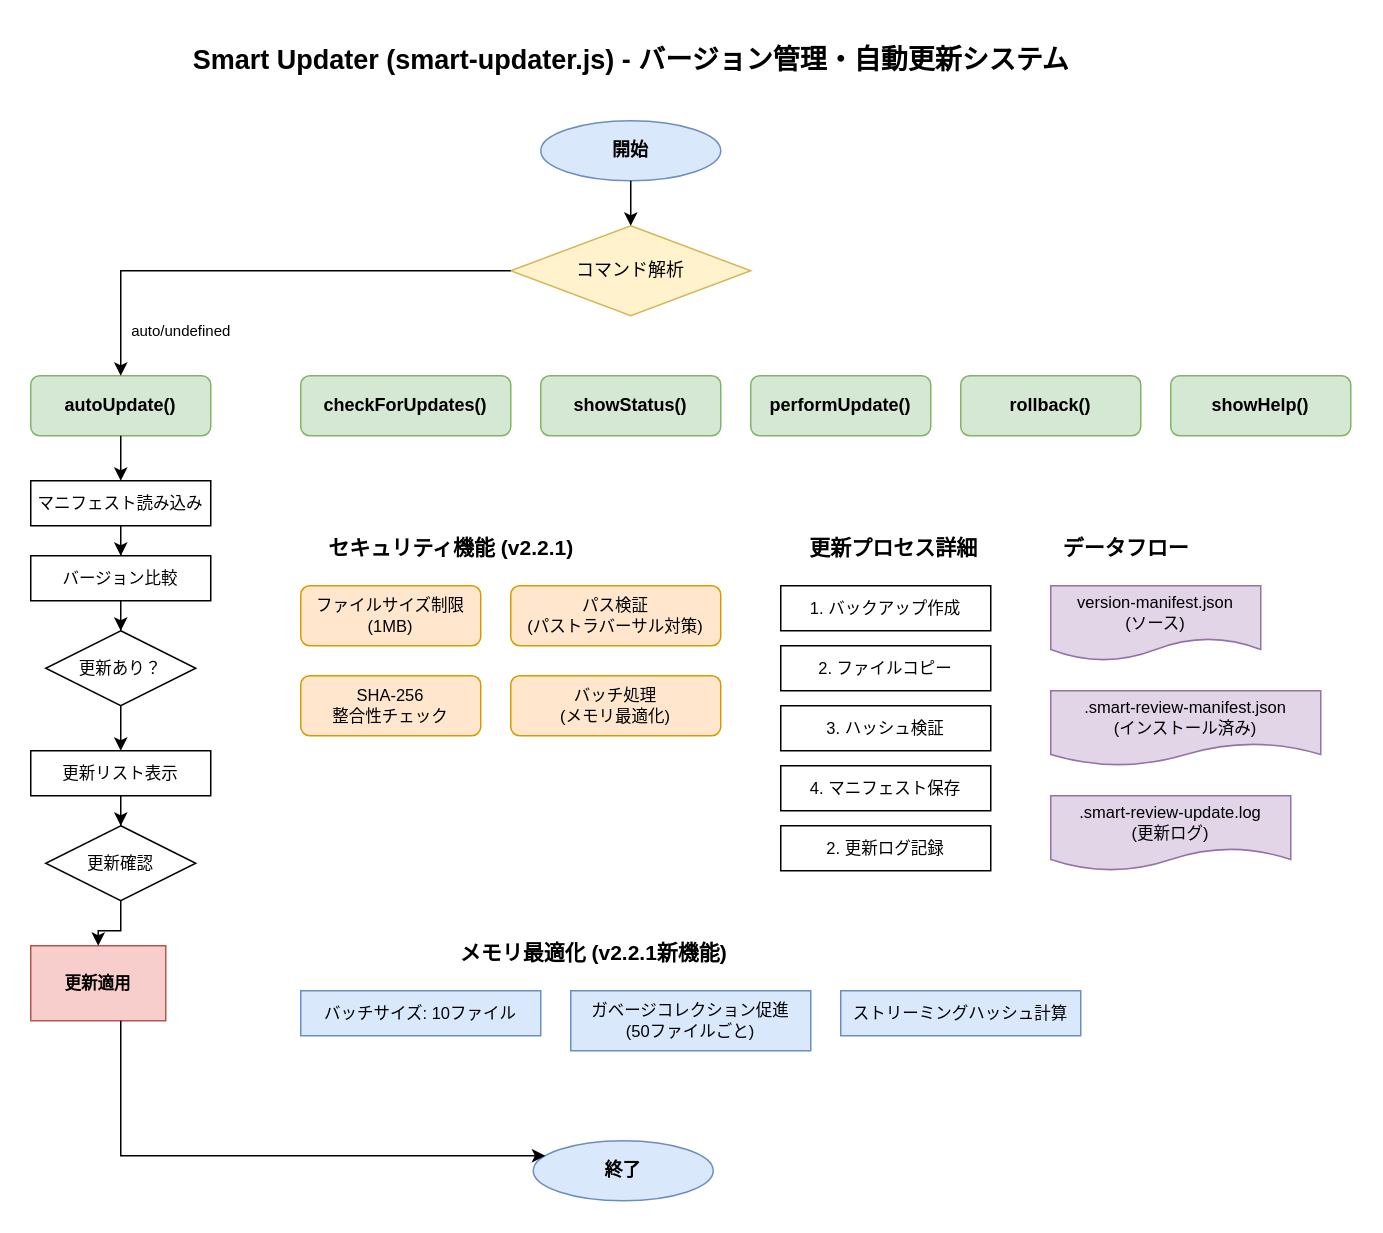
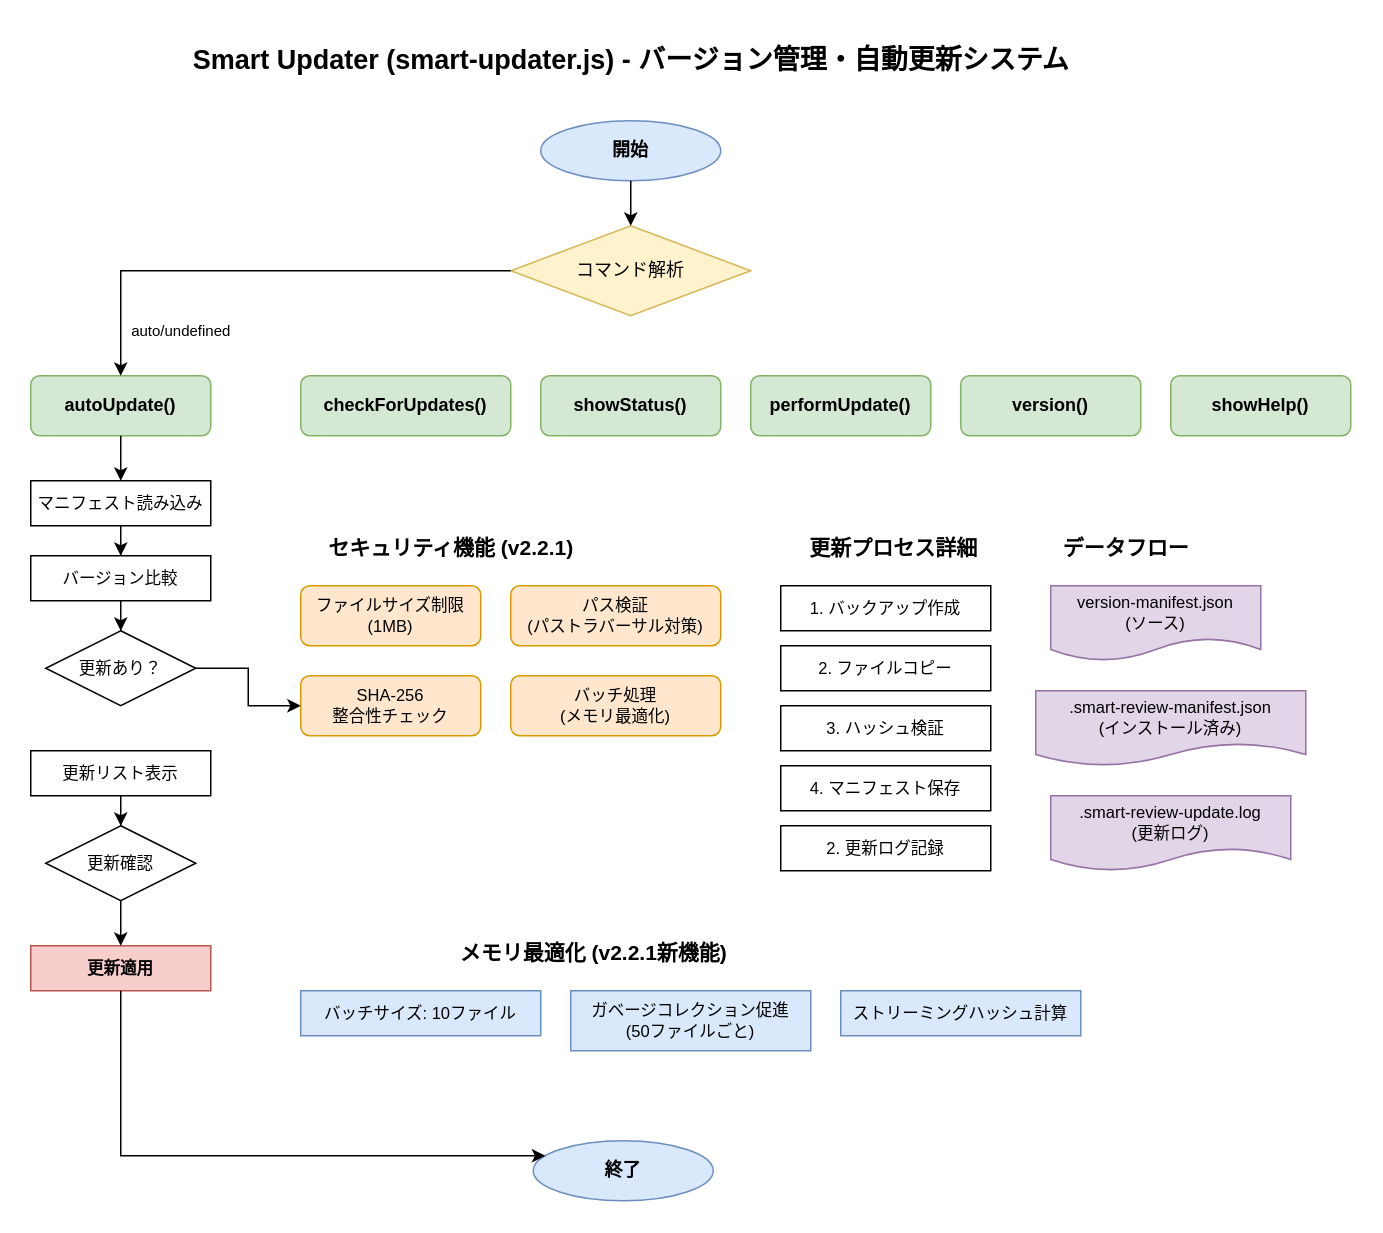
node "rollback()": label "rollback()" -> "version()"
node ".smart-review-manifest.json (インストール済み)": moved (1186, 728) -> (1171, 728)
edge "更新あり？" -> "更新リスト表示": now "更新あり？" -> "SHA-256 整合性チェック"
node "更新適用": size 135x75 -> 180x45
